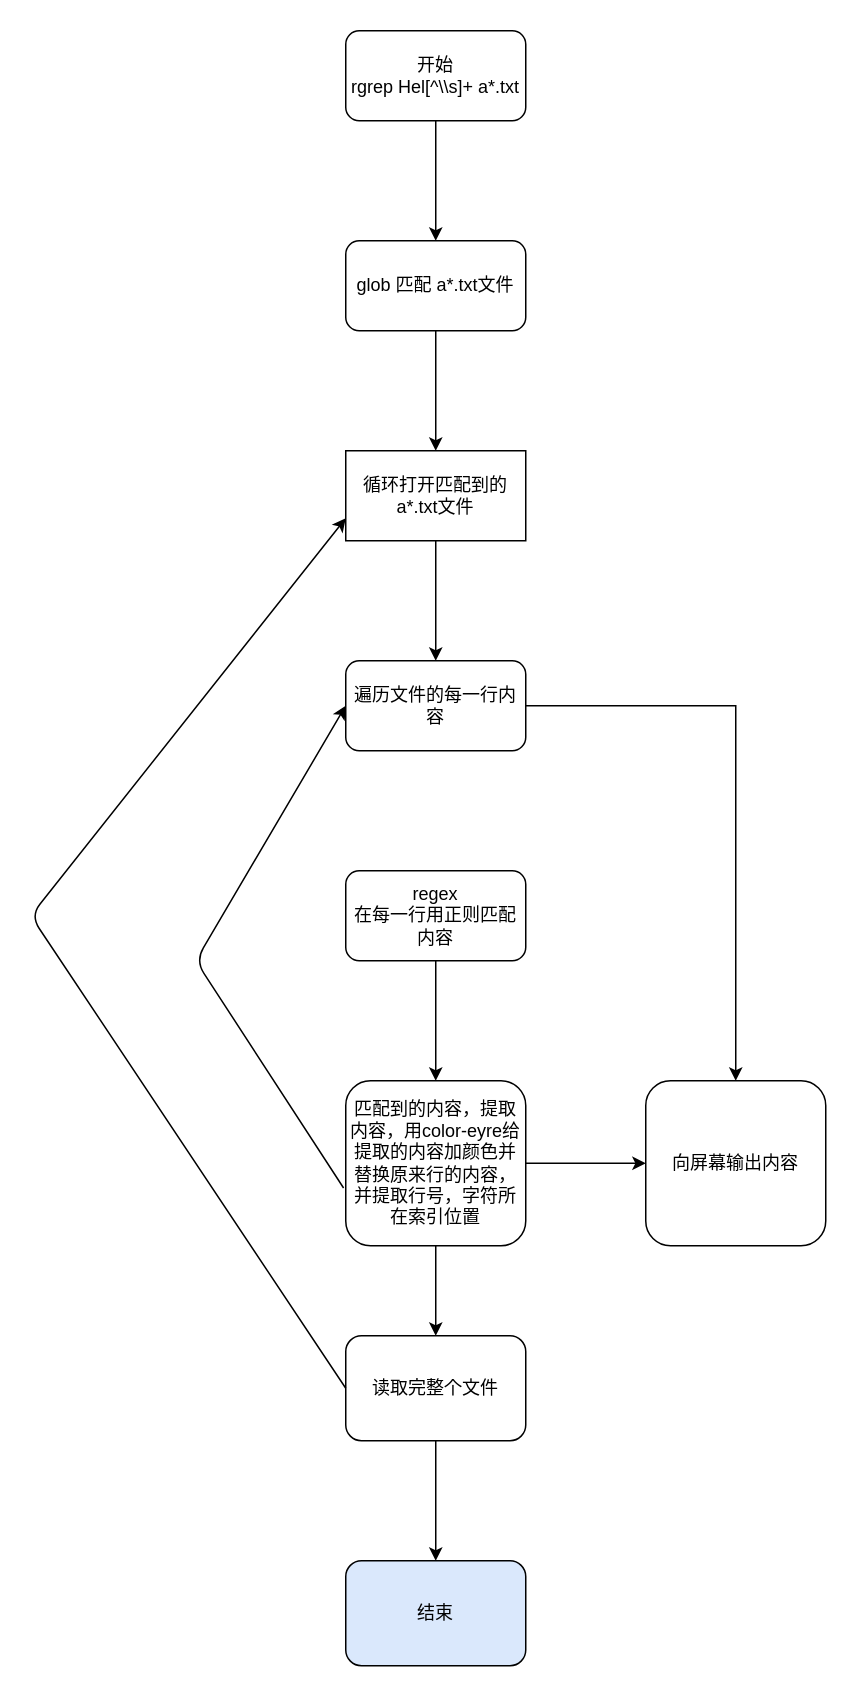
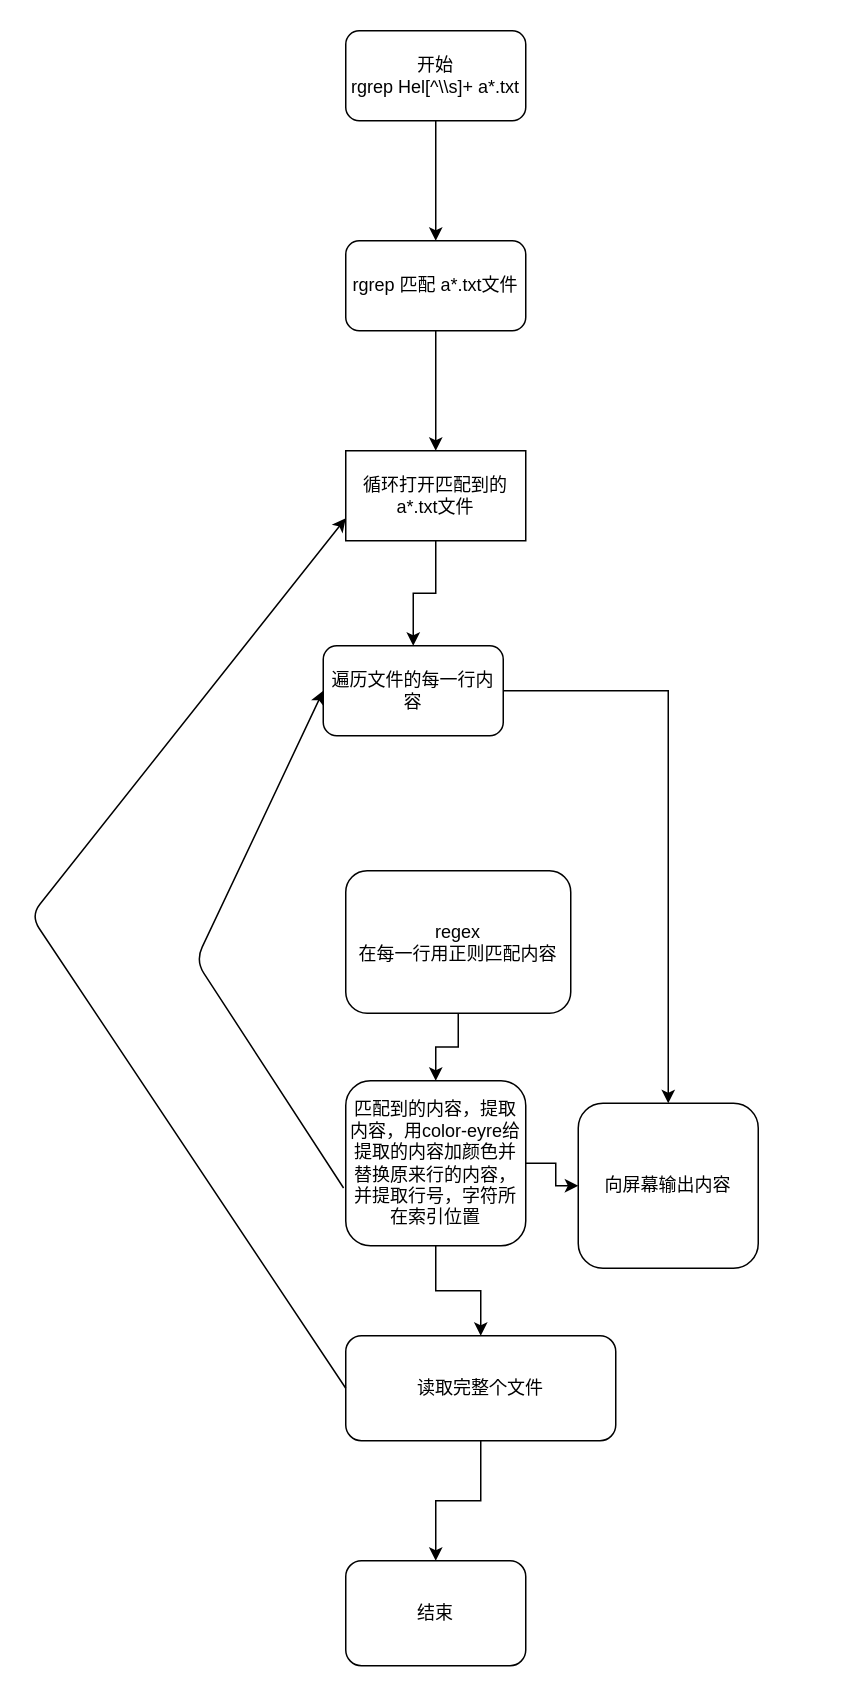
node "glob 匹配 a*.txt文件": label "glob 匹配 a*.txt文件" -> "rgrep 匹配 a*.txt文件"
node "遍历文件的每一行内容": moved (436, 706) -> (413, 691)
node "regex 在每一行用正则匹配内容": size 180x90 -> 225x143
node "向屏幕输出内容": moved (736, 1163) -> (668, 1186)
node "读取完整个文件": size 180x105 -> 270x105
node "结束": fillcolor #dae8fc -> #ffffff
